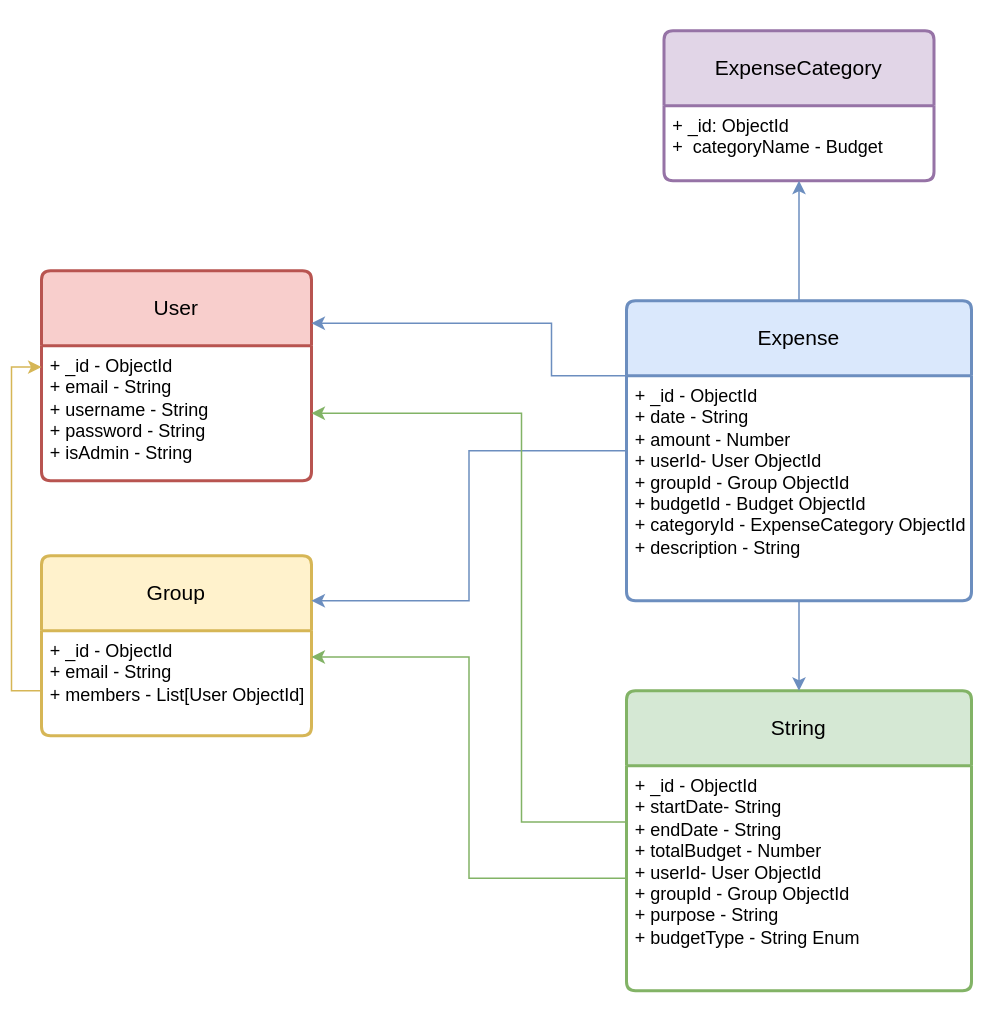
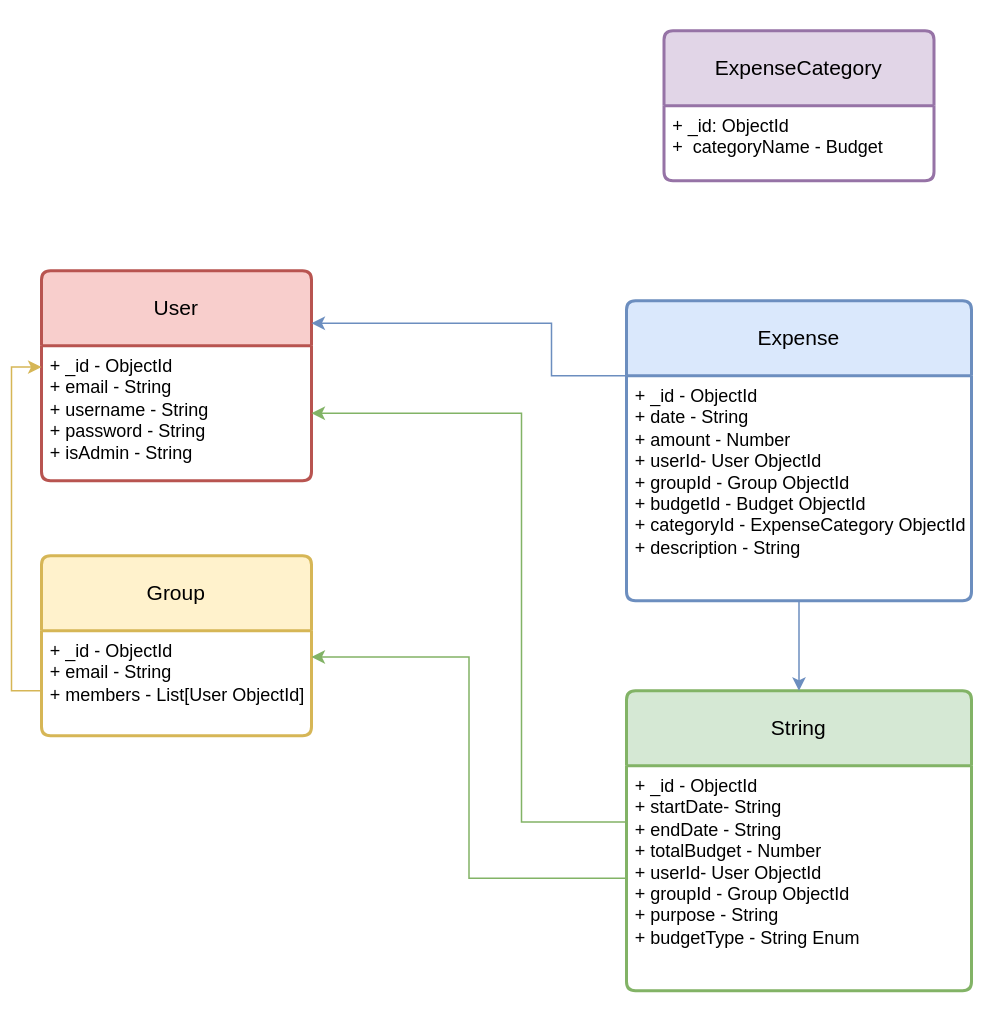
edge "Expense" -> "+ _id: ObjectId + categoryName - Budget": removed
edge "Expense" -> "Group": removed
